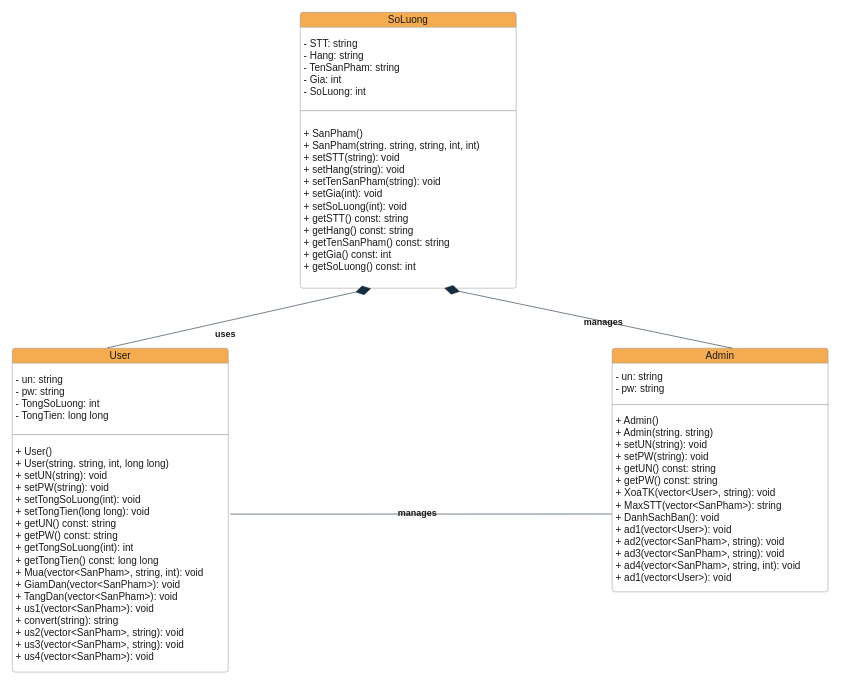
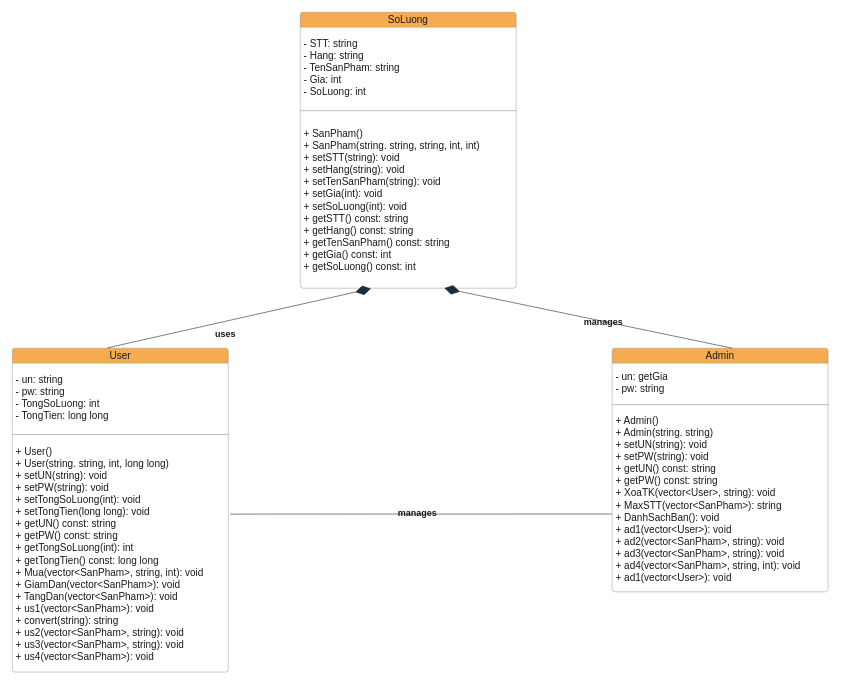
node "- un: string - pw: string": label "- un: string - pw: string" -> "- un: getGia - pw: string"
